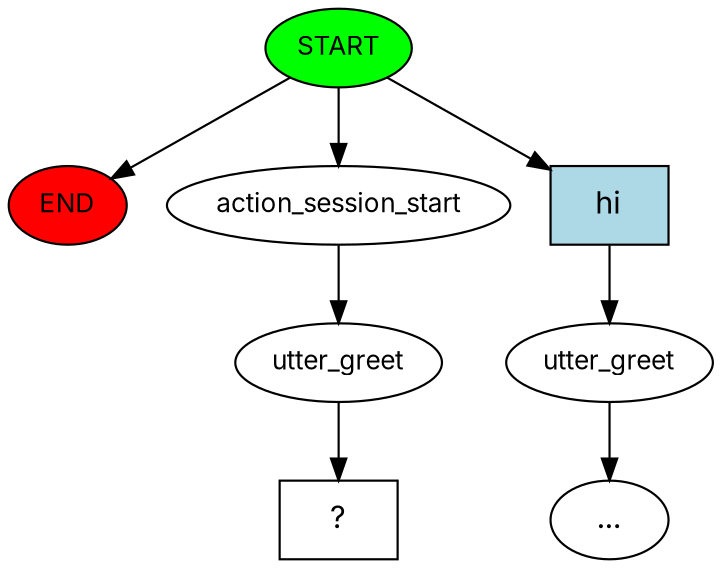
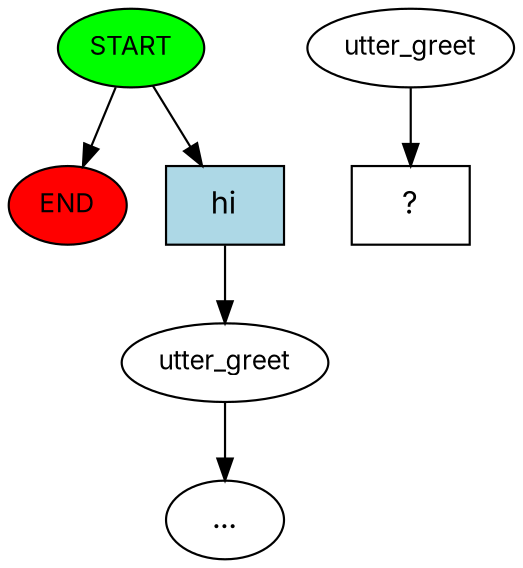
node "action_session_start": removed
